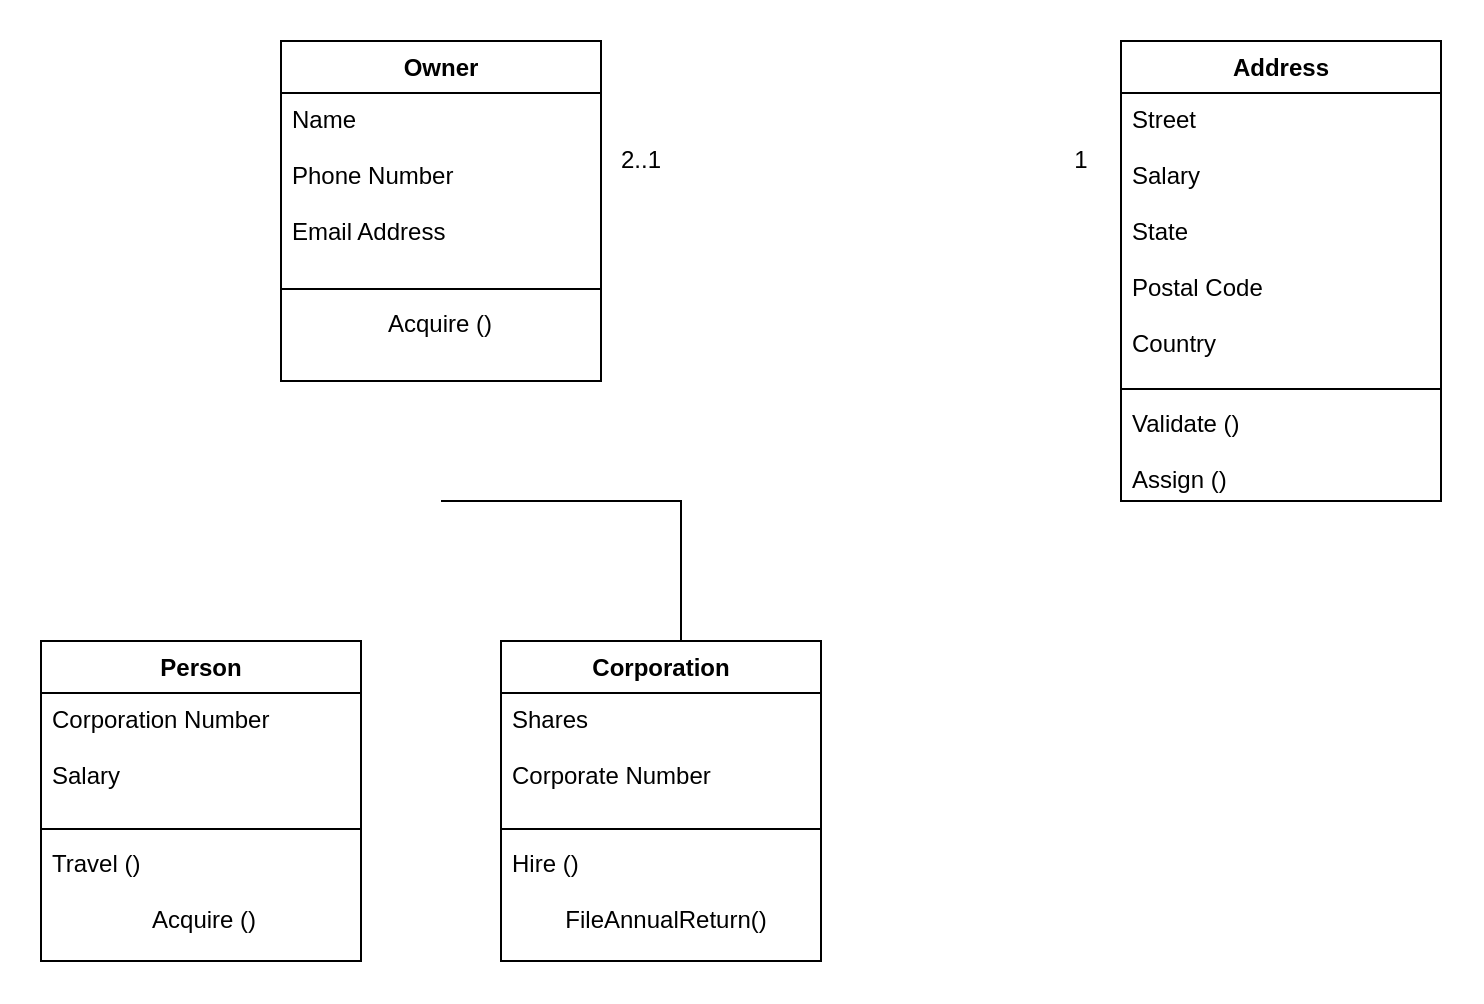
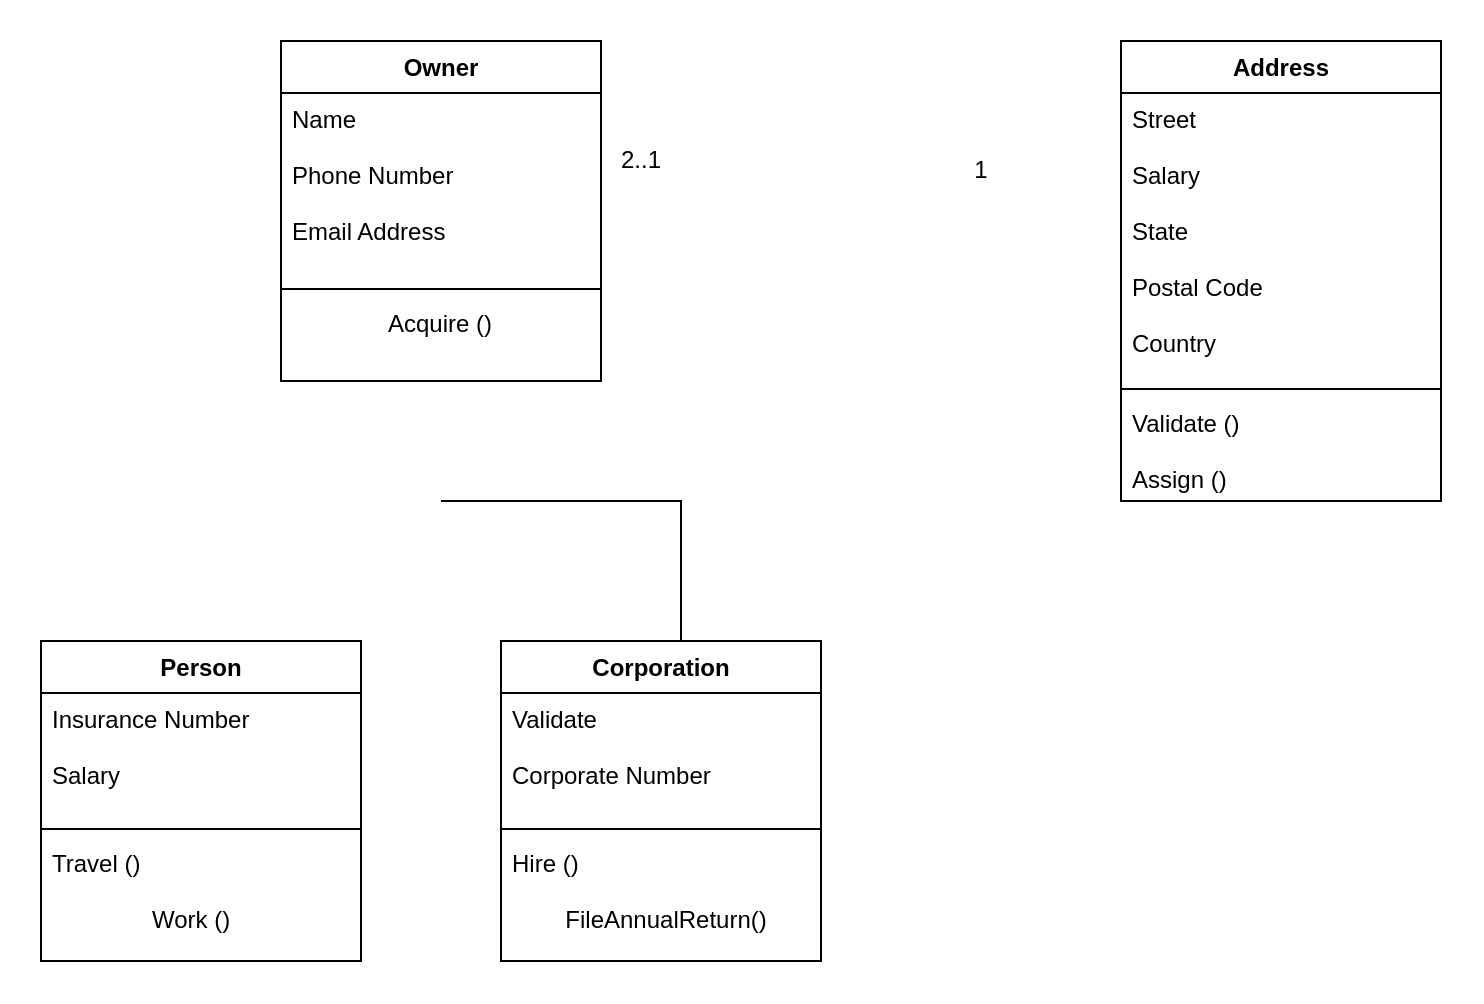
node "1": moved (1081, 161) -> (981, 171)
node "Corporation Number Salary": label "Corporation Number Salary" -> "Insurance Number Salary"
node "Shares Corporate Number": label "Shares Corporate Number" -> "Validate Corporate Number"
node "Travel () Acquire ()": label "Travel () Acquire ()" -> "Travel () Work ()"
